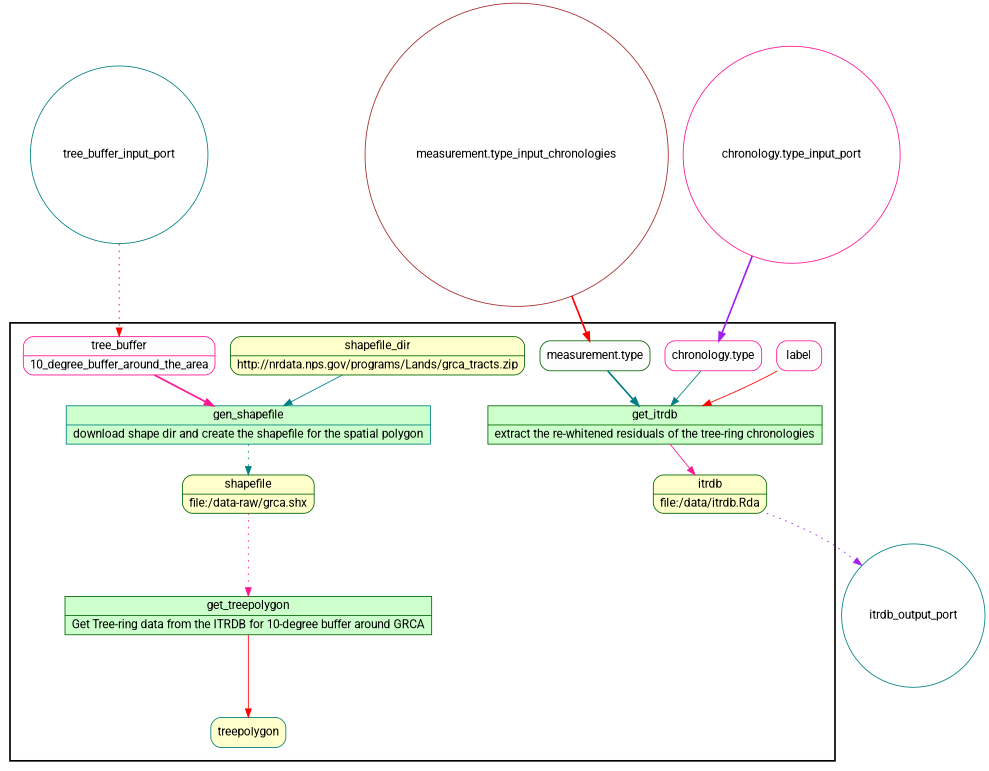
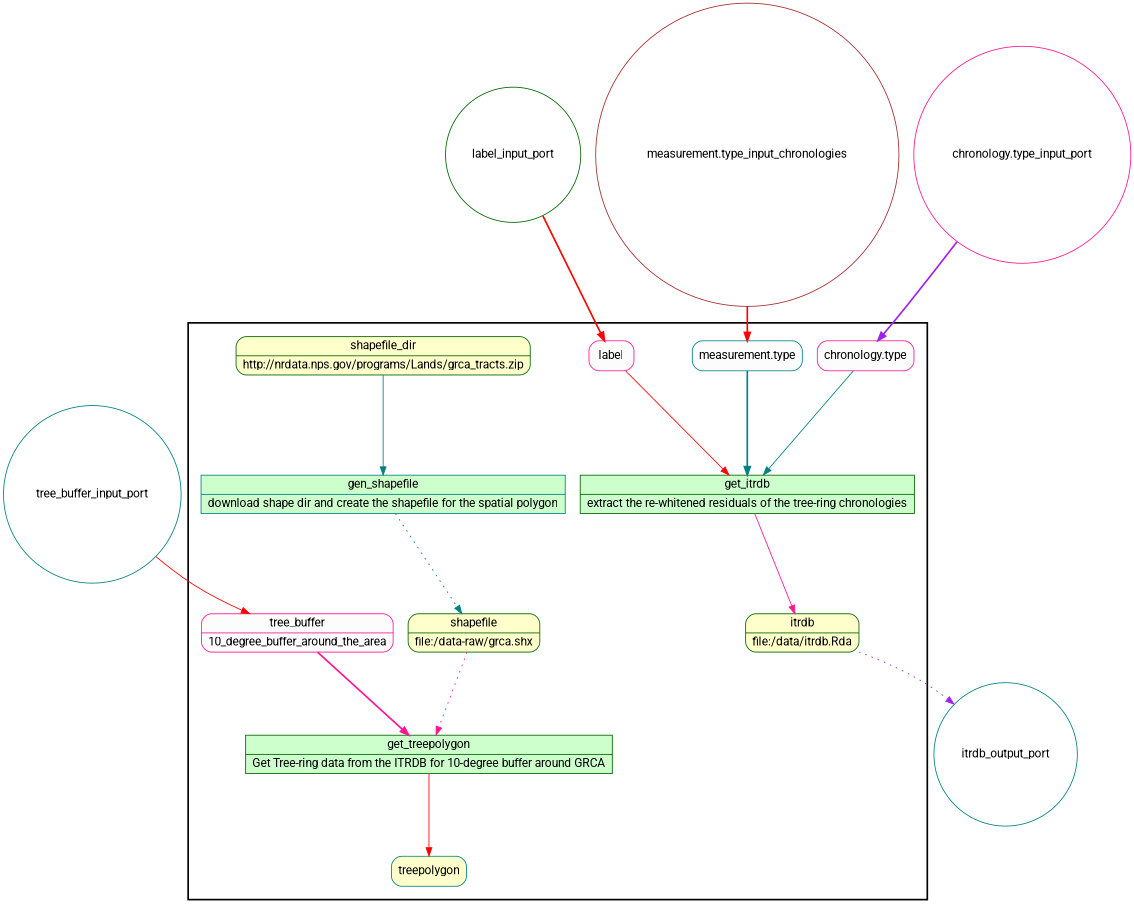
node "label_input_port": added
edge "tree_buffer_input_port" -> "tree_buffer": style dotted -> solid
node "measurement.type": color darkgreen -> teal
edge "tree_buffer" -> "gen_shapefile": now "tree_buffer" -> "get_treepolygon"
